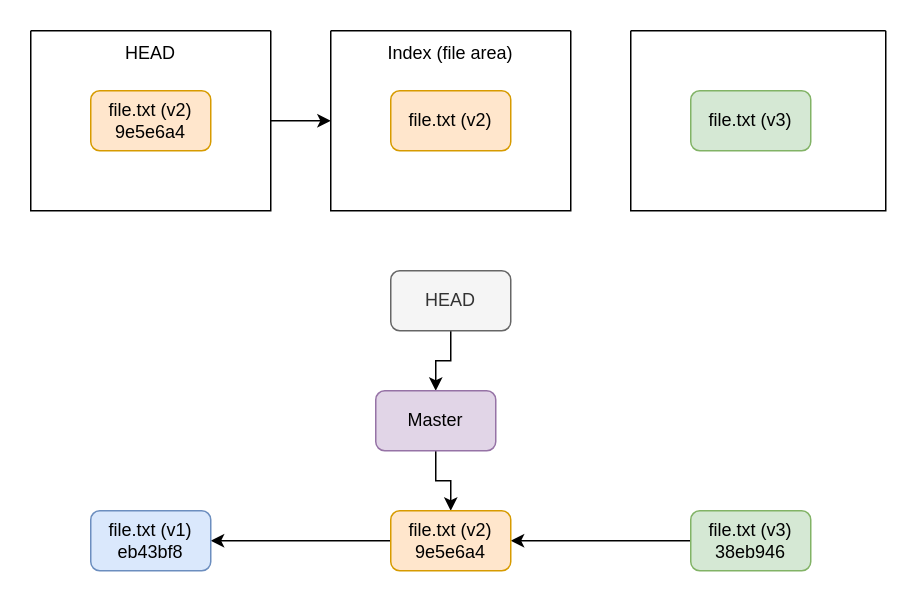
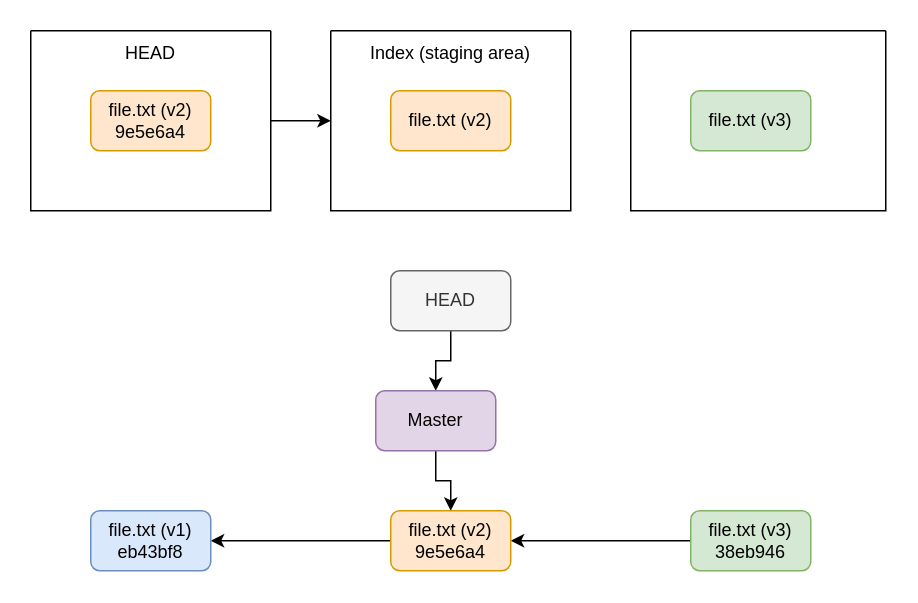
node "Index (file area)": label "Index (file area)" -> "Index (staging area)"
